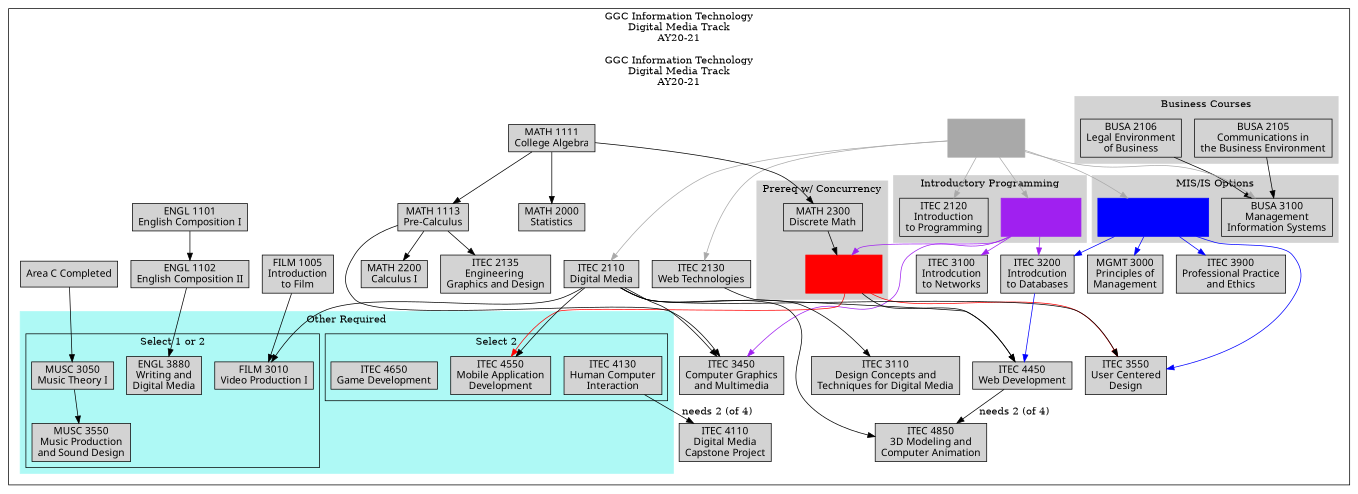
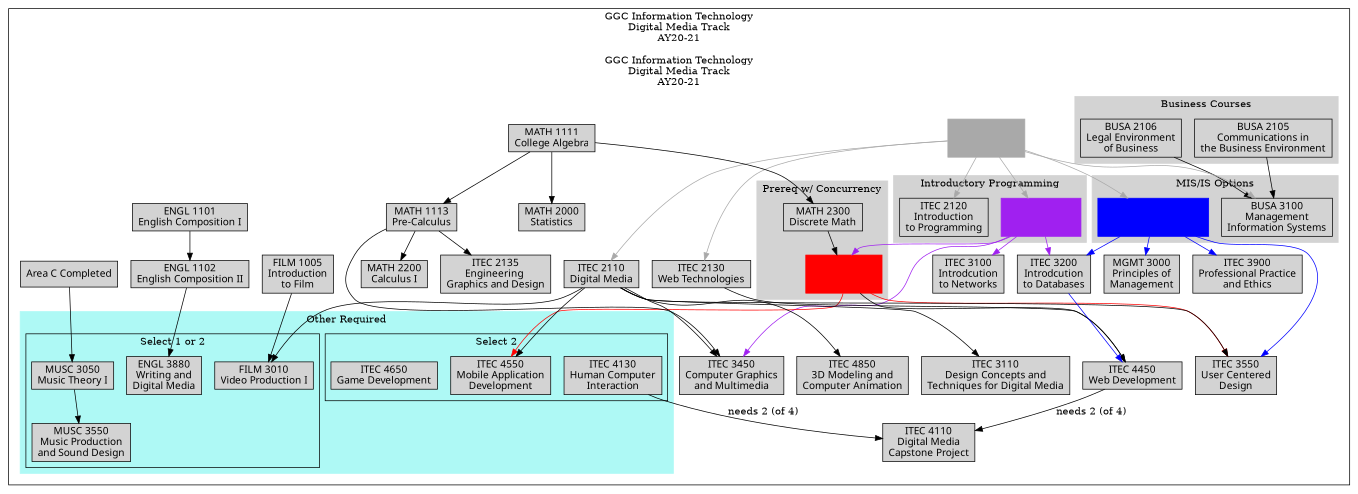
edge "ITEC 4450 Web Development" -> "ITEC 4850 3D Modeling and Computer Animation": now "ITEC 4450 Web Development" -> "ITEC 4110 Digital Media Capstone Project"
